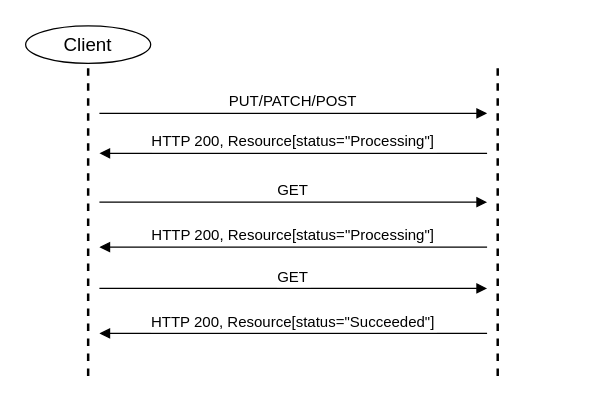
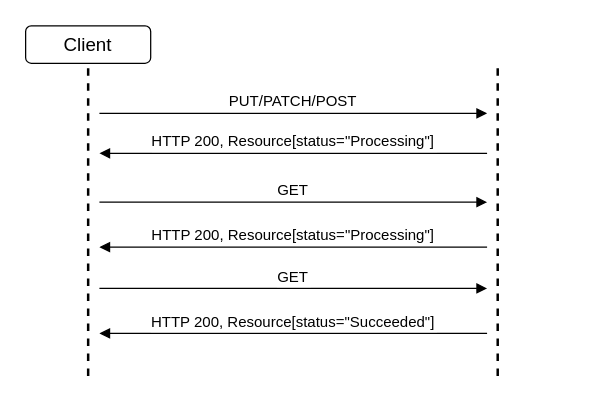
node "Client": shape ellipse -> rounded rectangle
